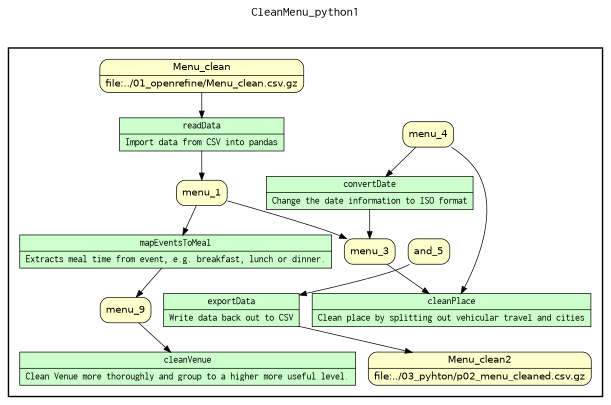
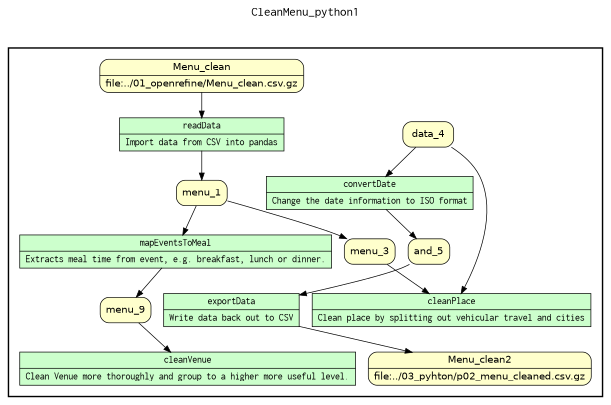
node "menu_4": label "menu_4" -> "data_4"
edge "convertDate" -> "menu_3": now "convertDate" -> "and_5"
